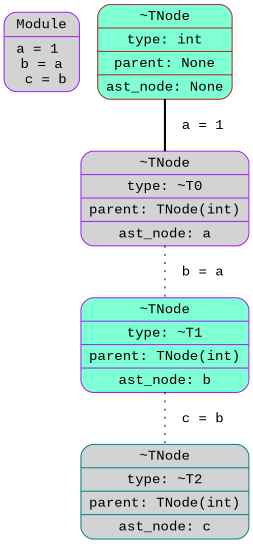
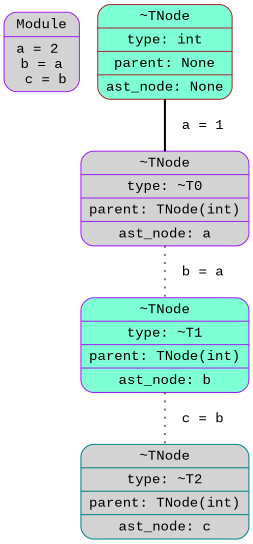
node "Module": text "a = 1" -> "a = 2"
